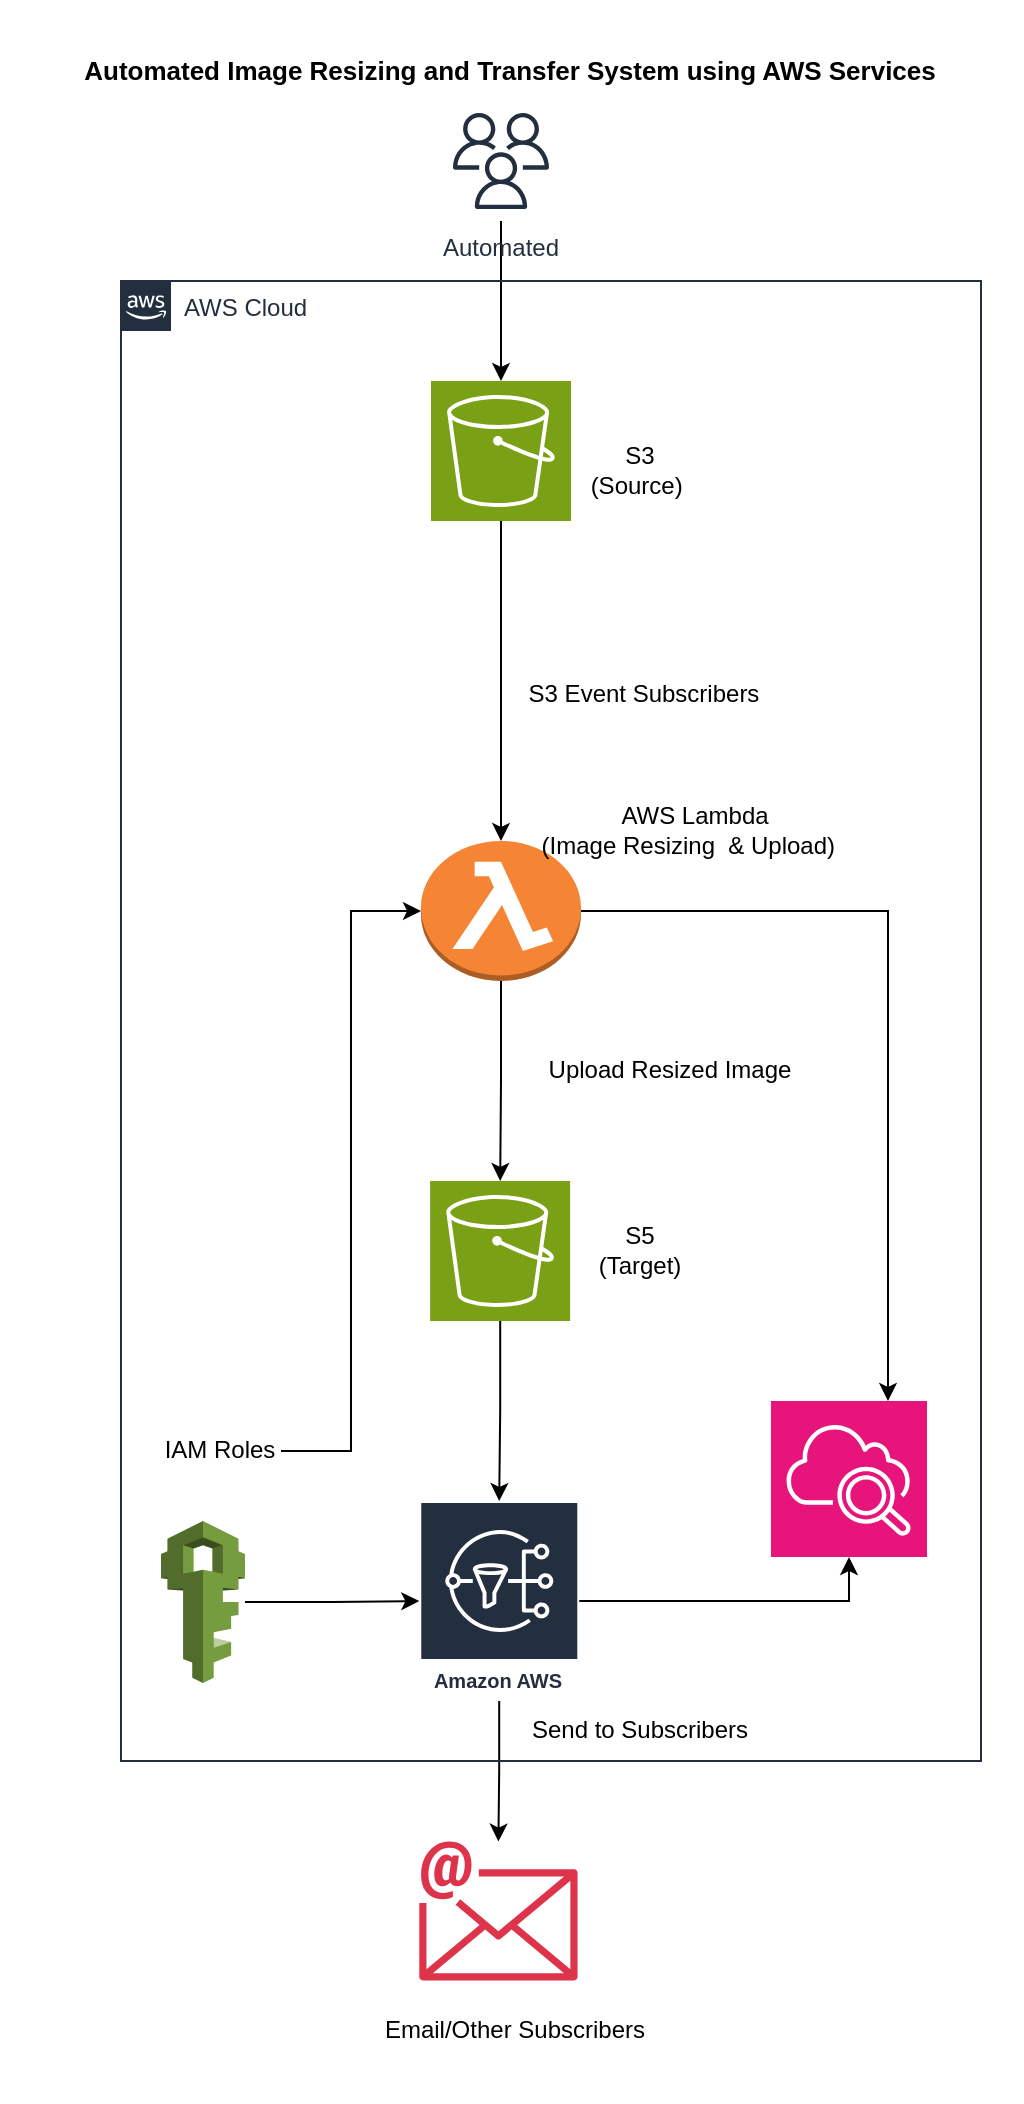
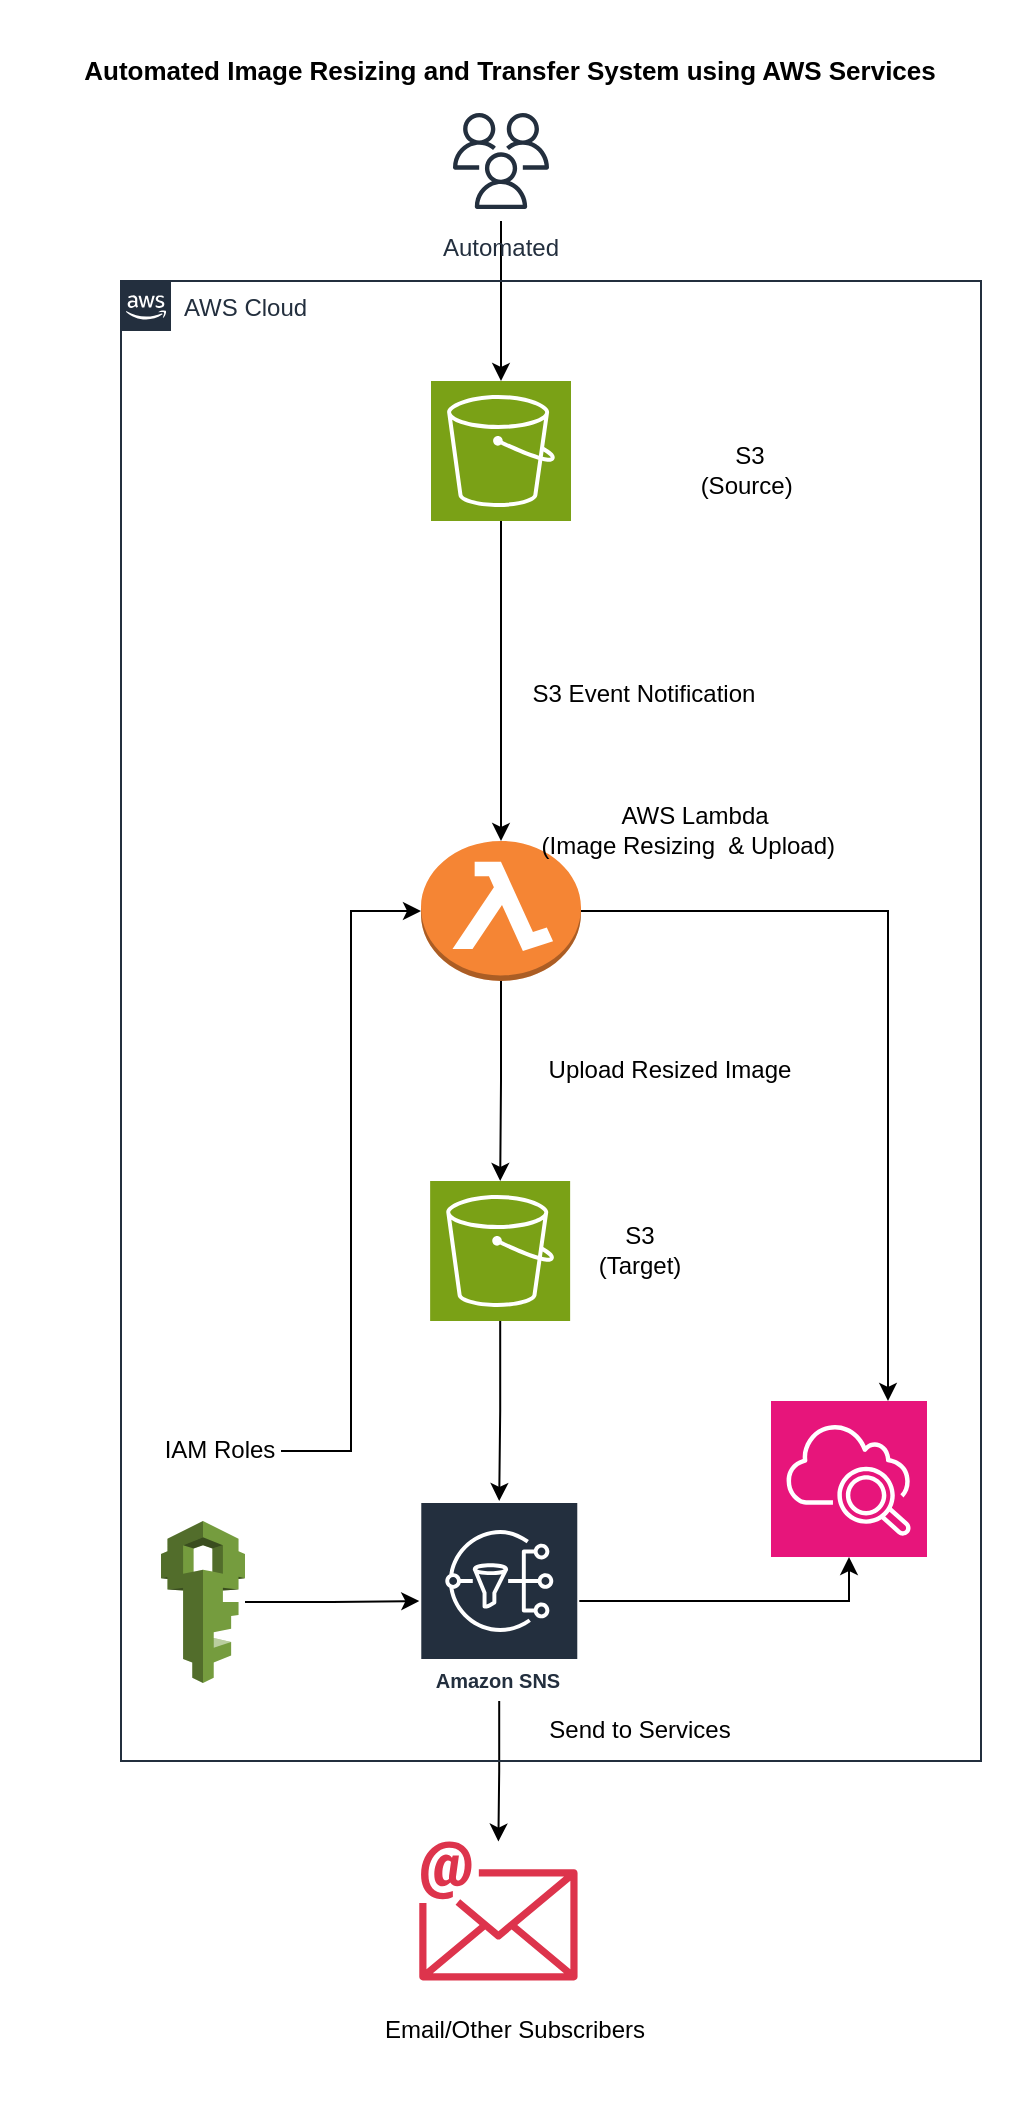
node "S3 (Source)": moved (641, 471) -> (751, 471)
node "S3 Event Subscribers": label "S3 Event Subscribers" -> "S3 Event Notification"
node "S5 (Target)": label "S5 (Target)" -> "S3 (Target)"
node "Amazon AWS": label "Amazon AWS" -> "Amazon SNS"
node "Send to Subscribers": label "Send to Subscribers" -> "Send to Services"
